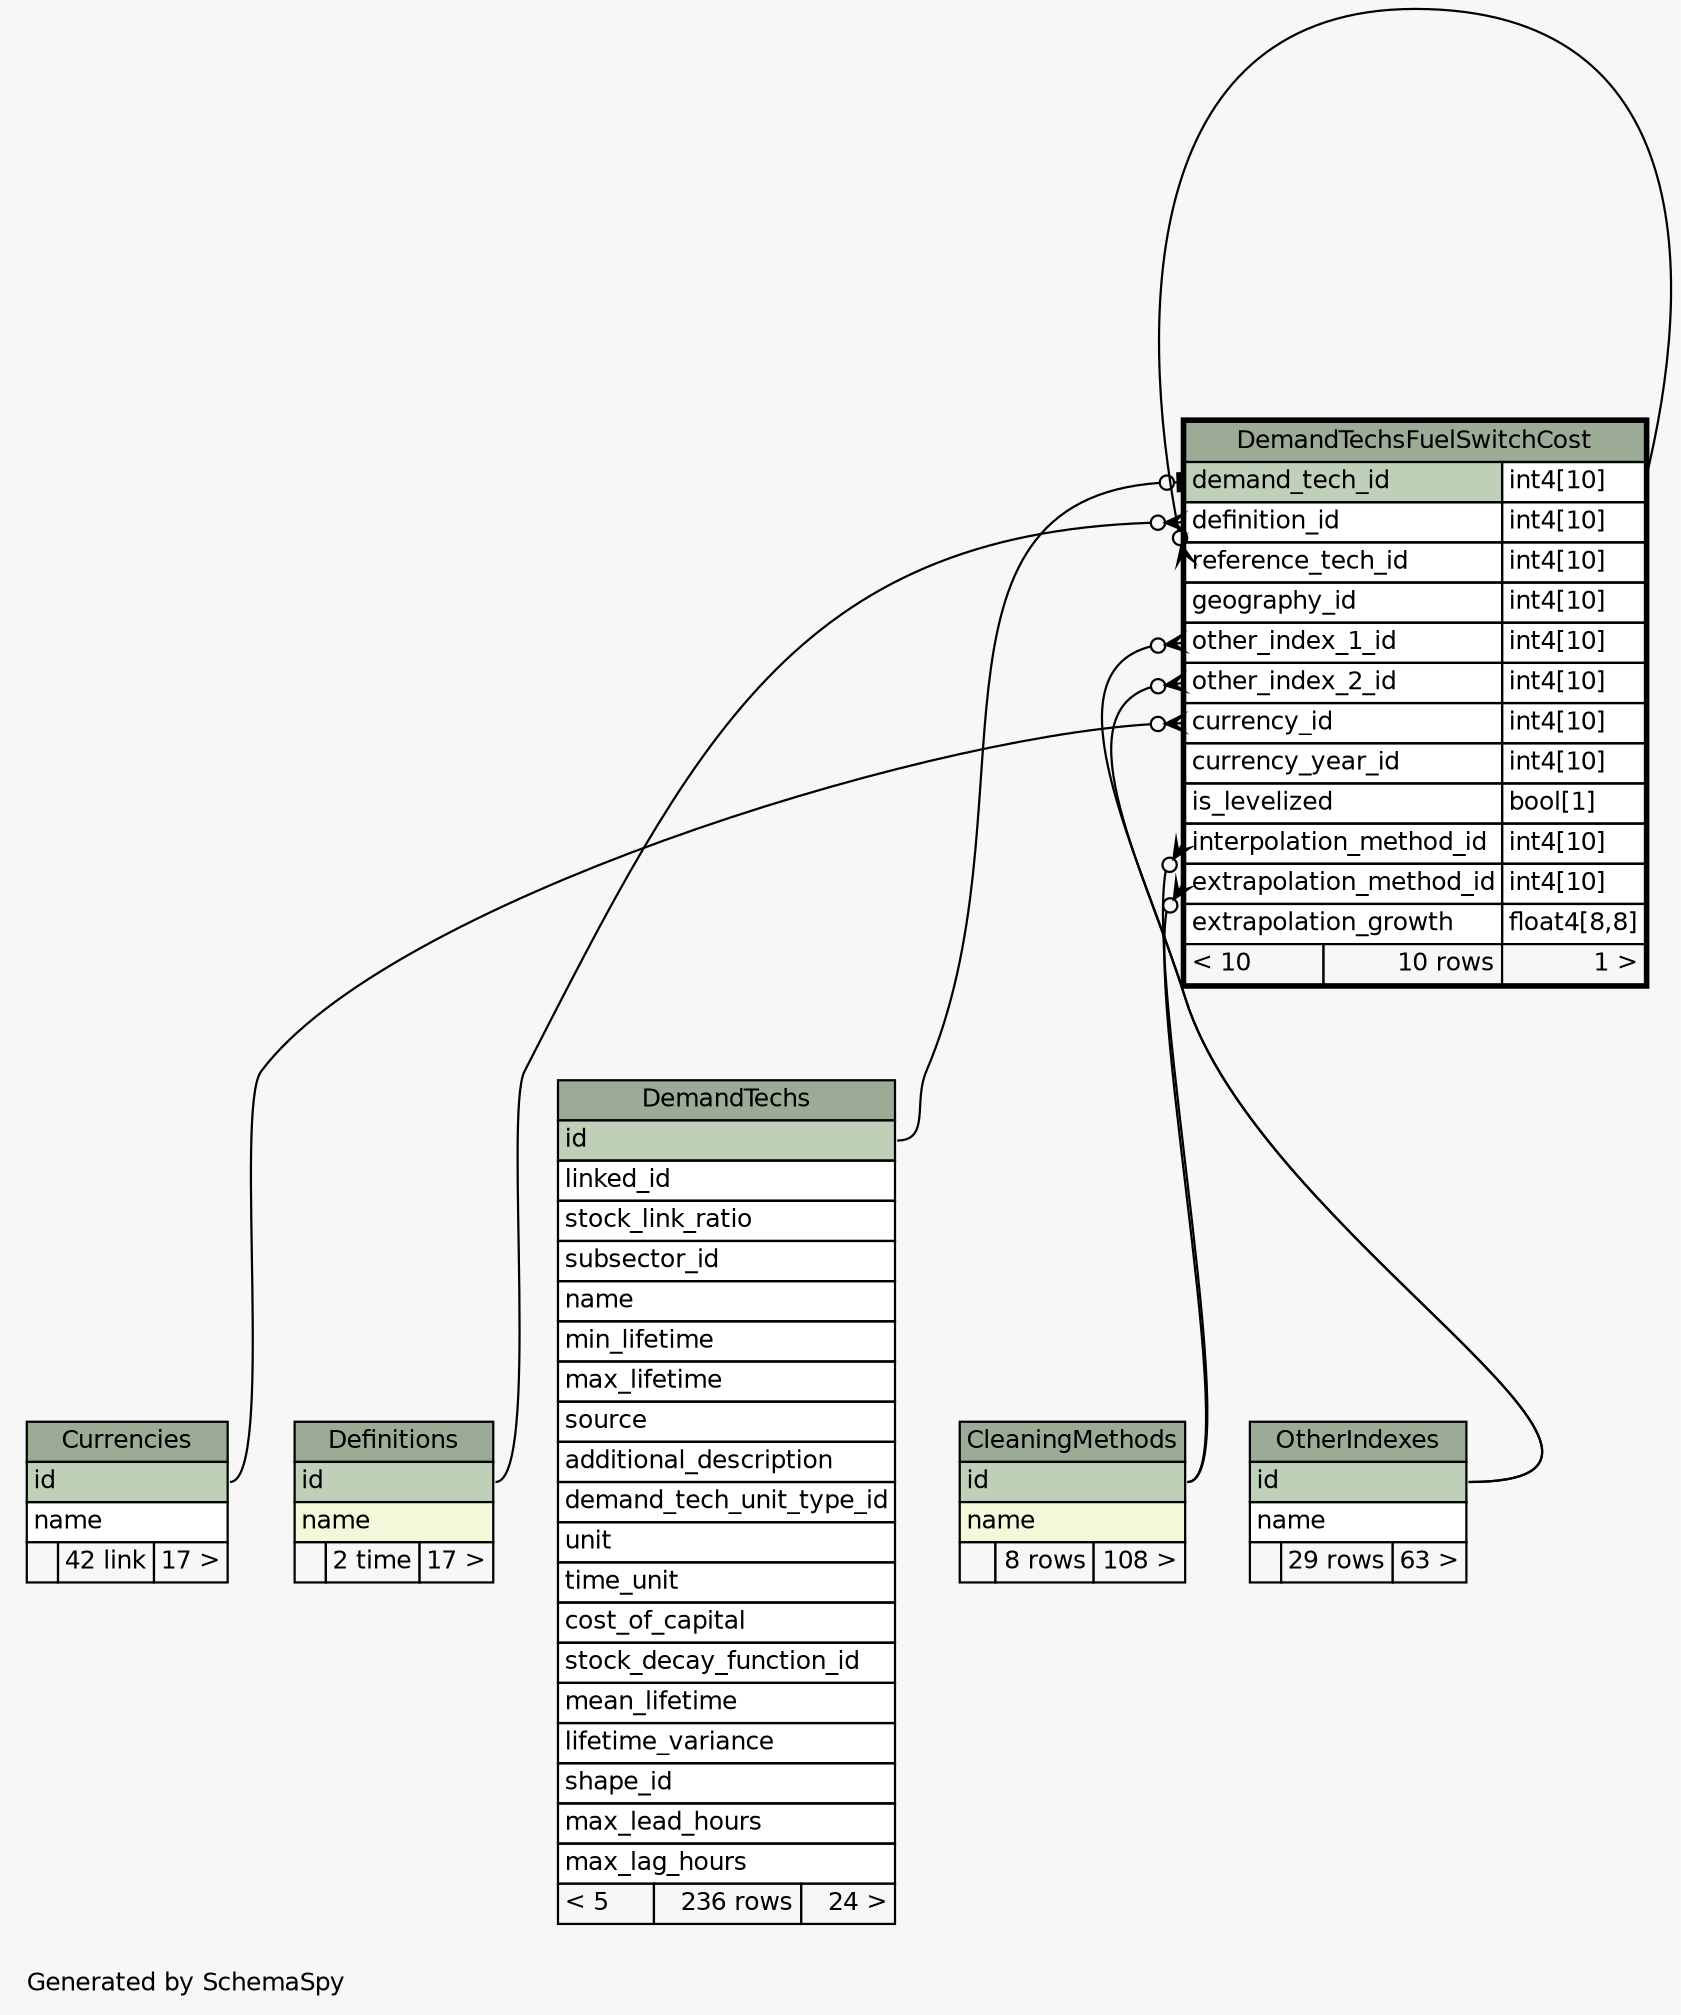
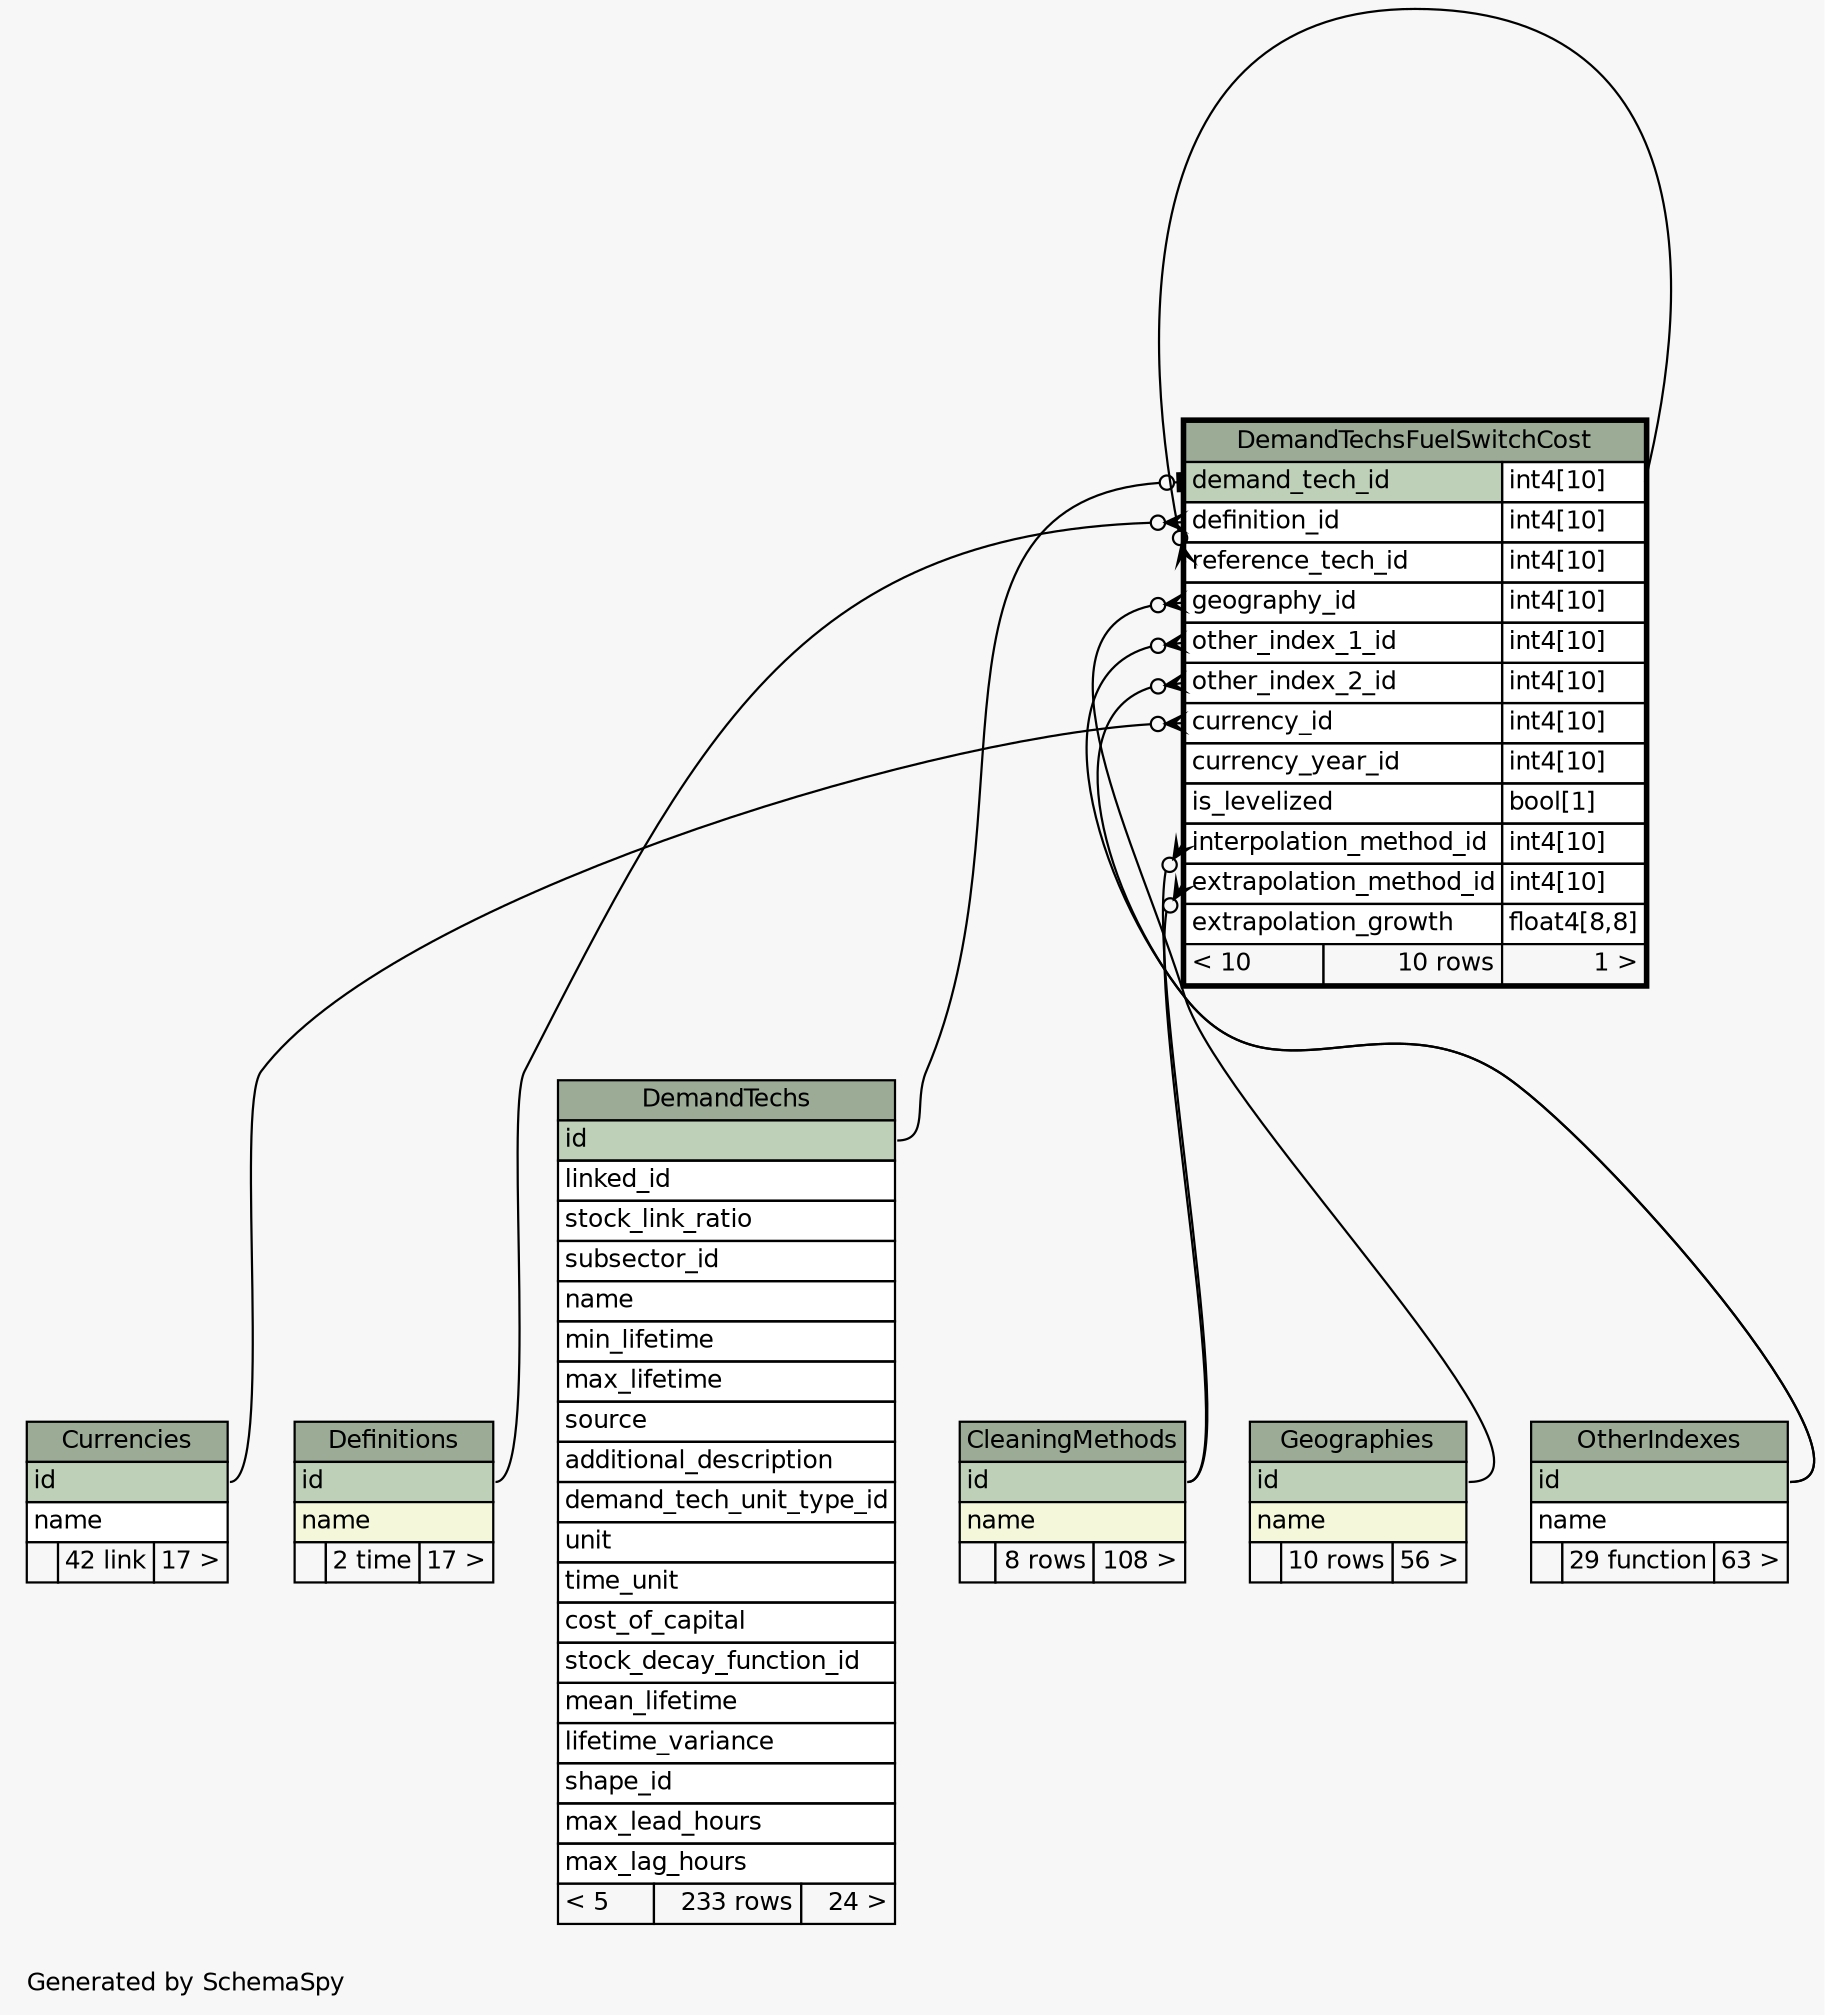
node "Geographies": added
node "OtherIndexes": text "29 rows" -> "29 function"
node "DemandTechs": text "236 rows" -> "233 rows"
